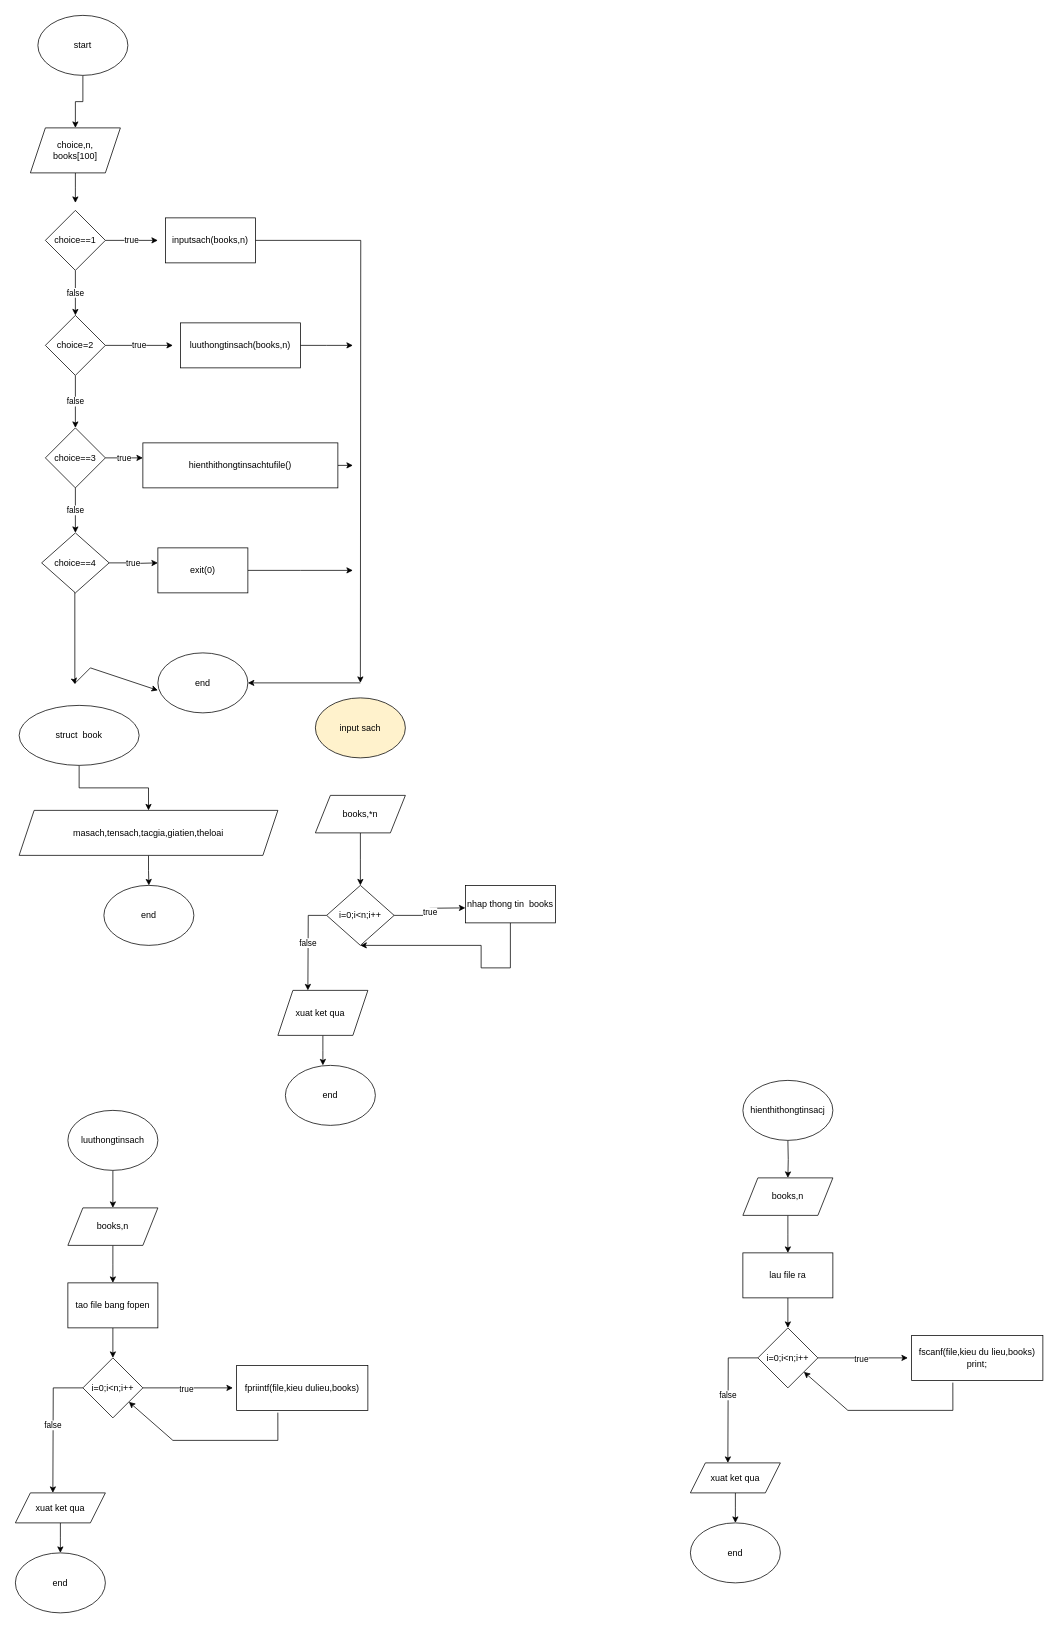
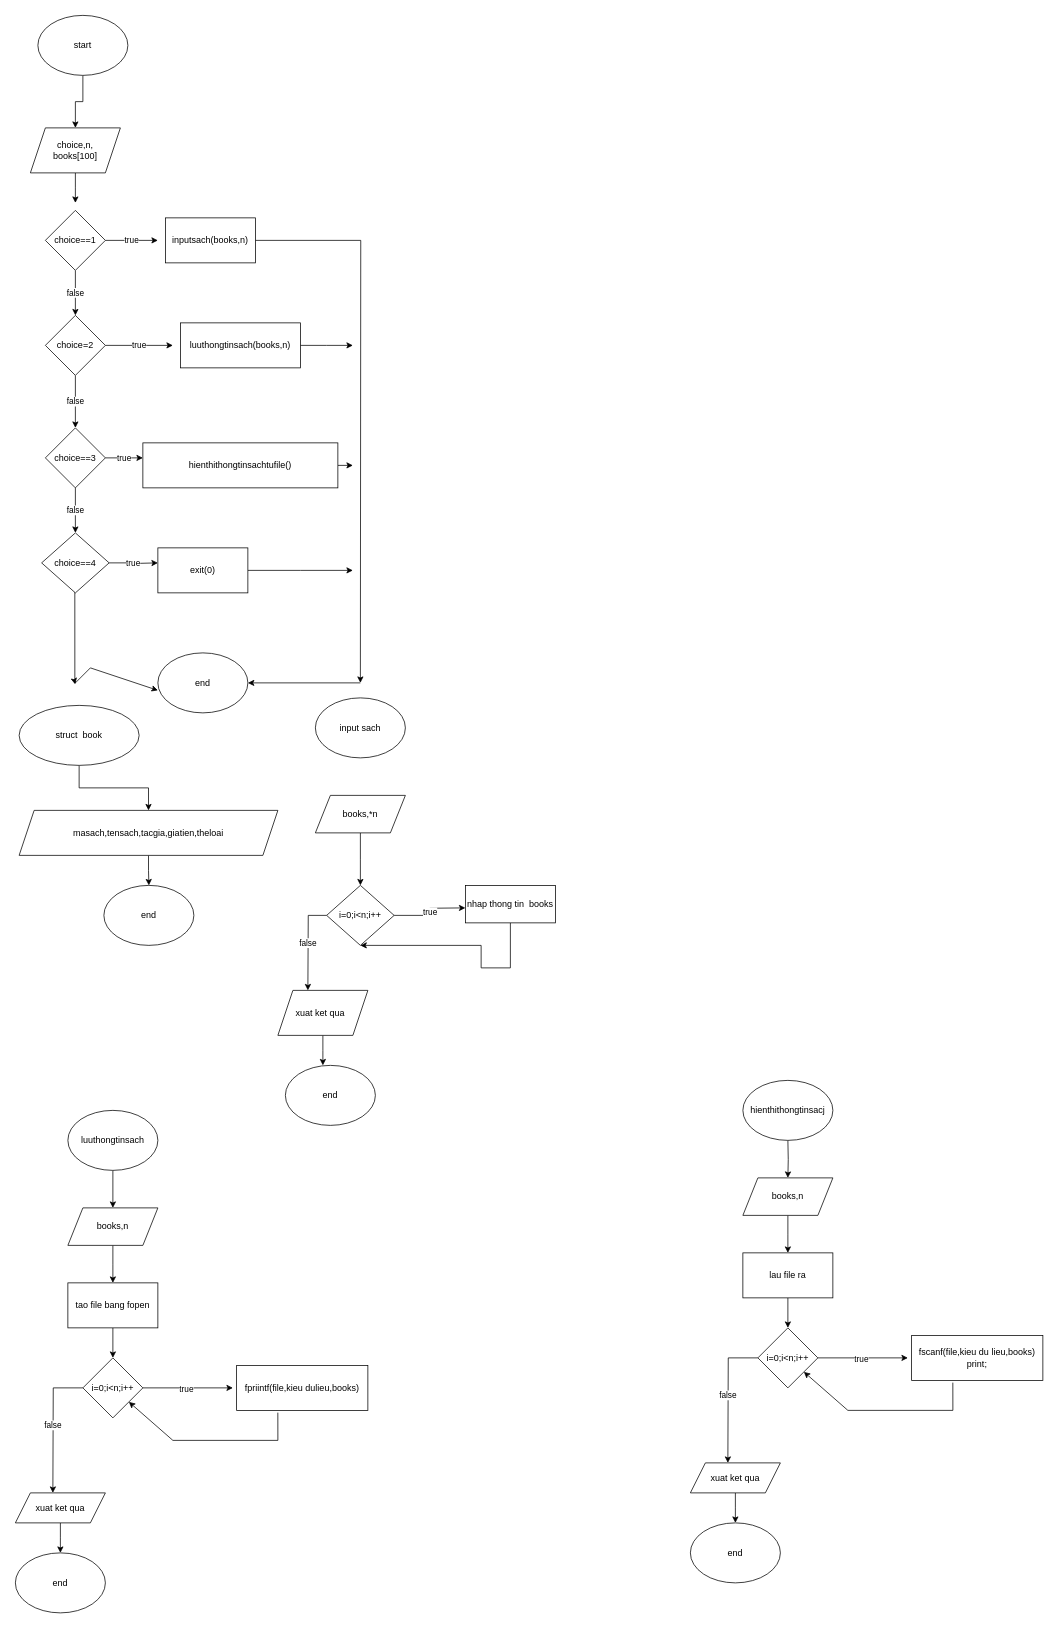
node "input sach": fillcolor #fff2cc -> #ffffff
